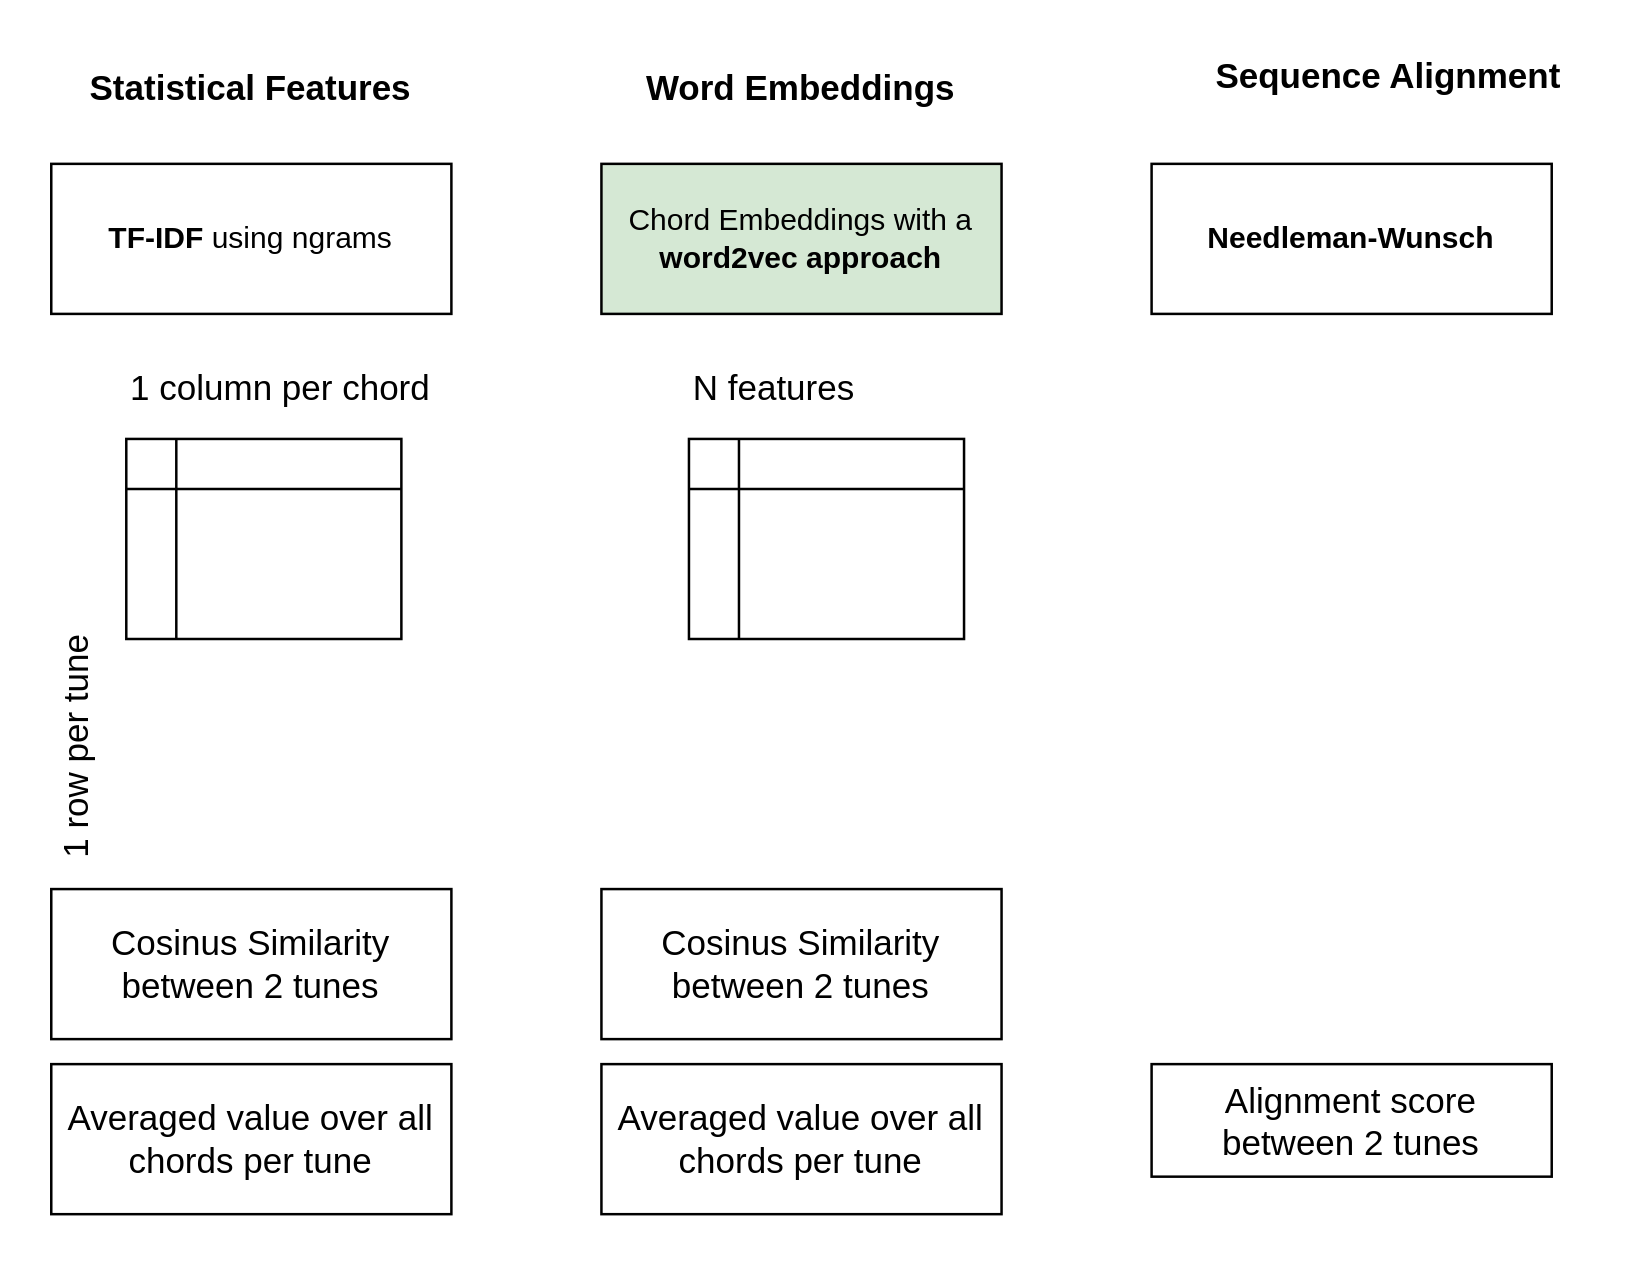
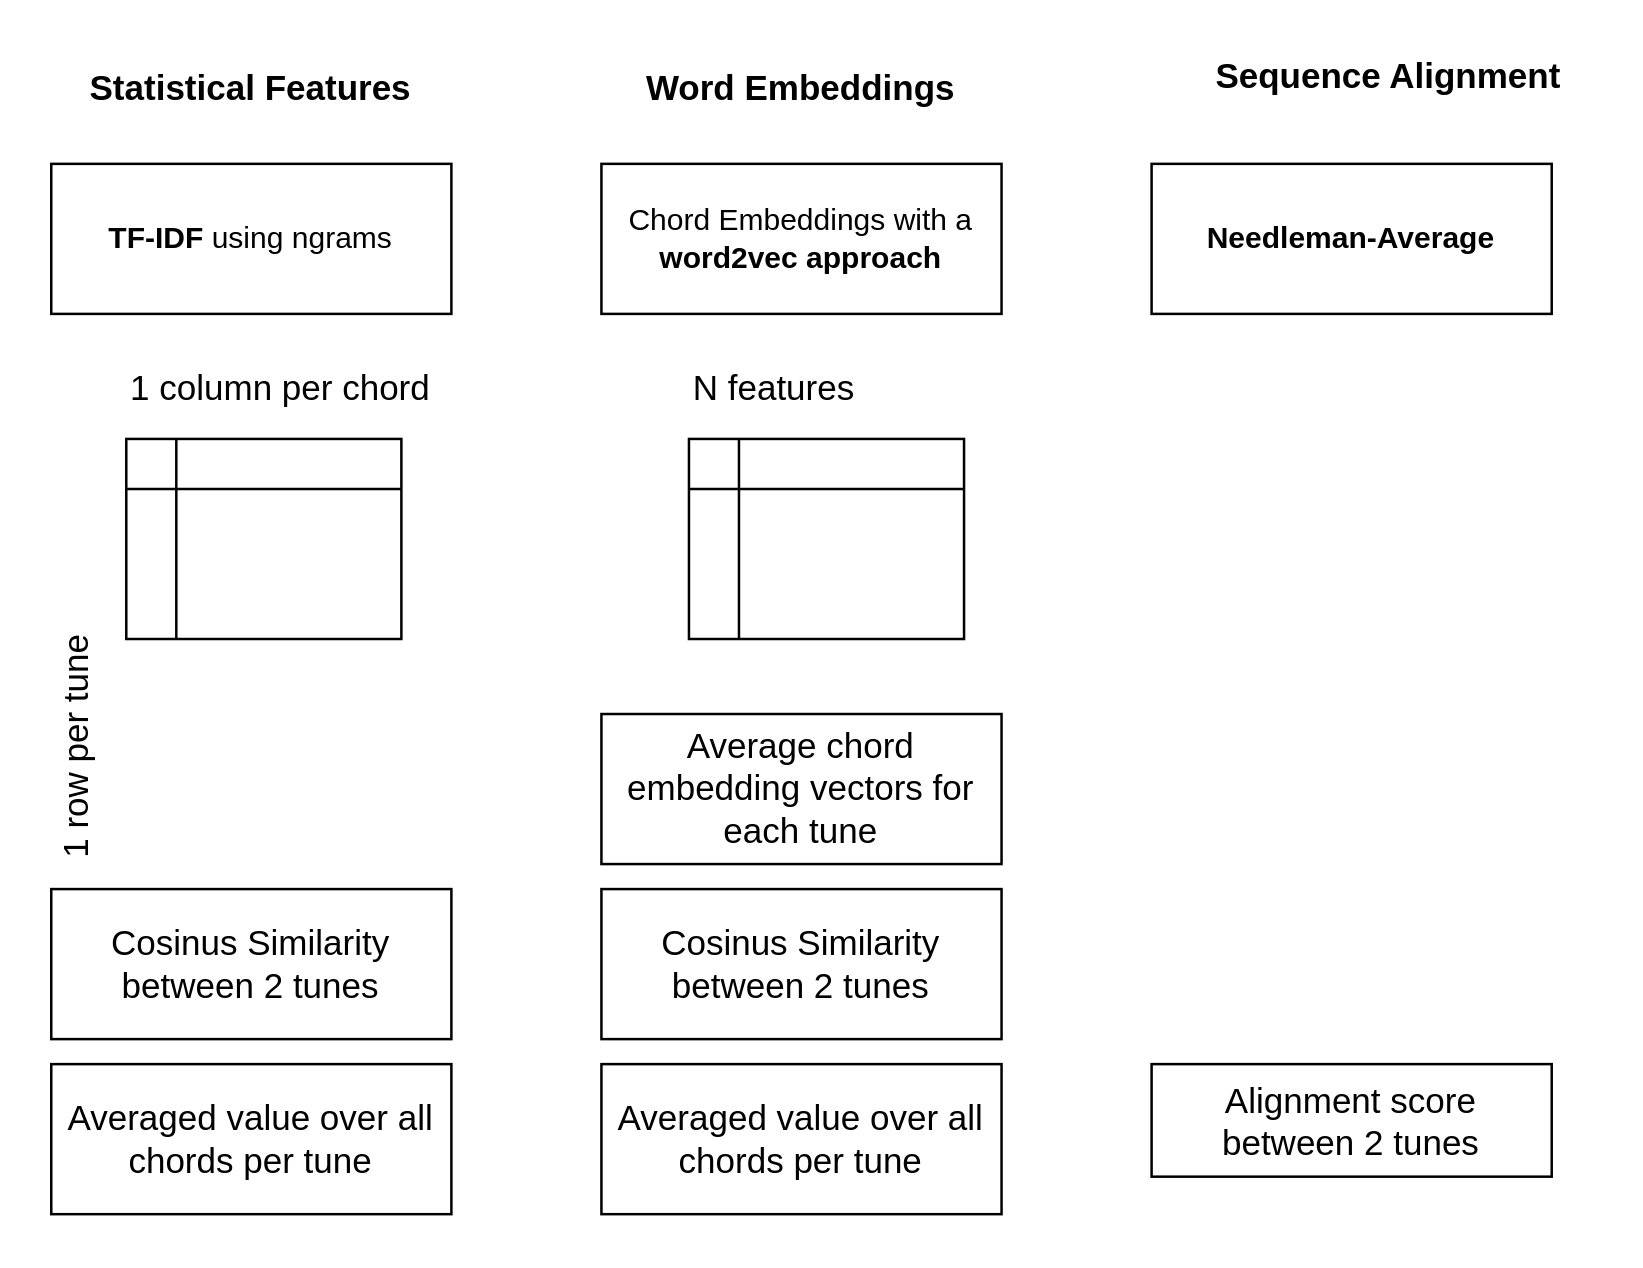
node "Chord Embeddings with a word2vec approach": fillcolor #d5e8d4 -> #ffffff
node "Needleman-Wunsch": label "Needleman-Wunsch" -> "Needleman-Average"
node "Average chord embedding vectors for each tune": added
